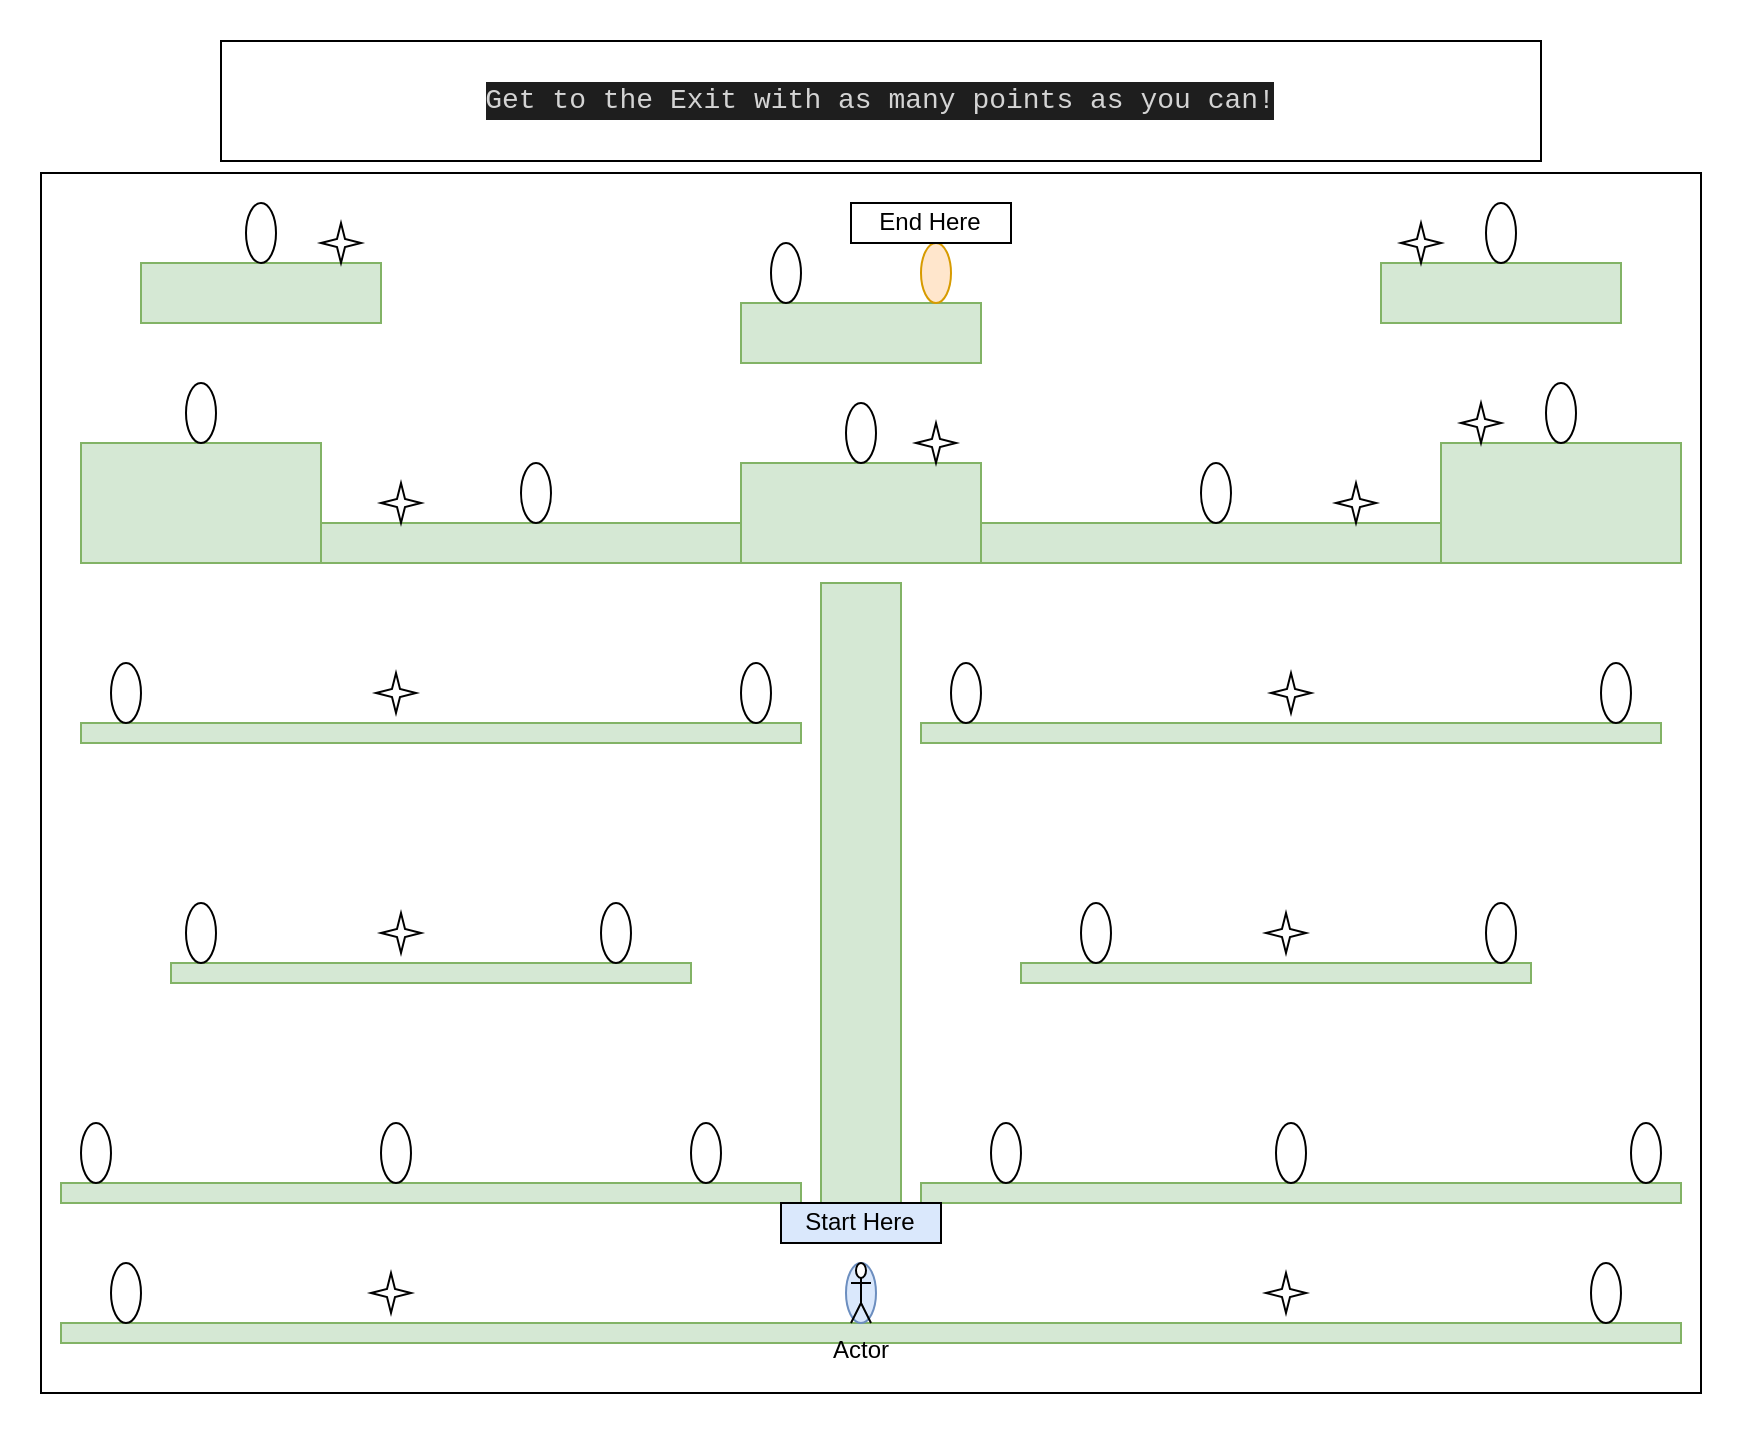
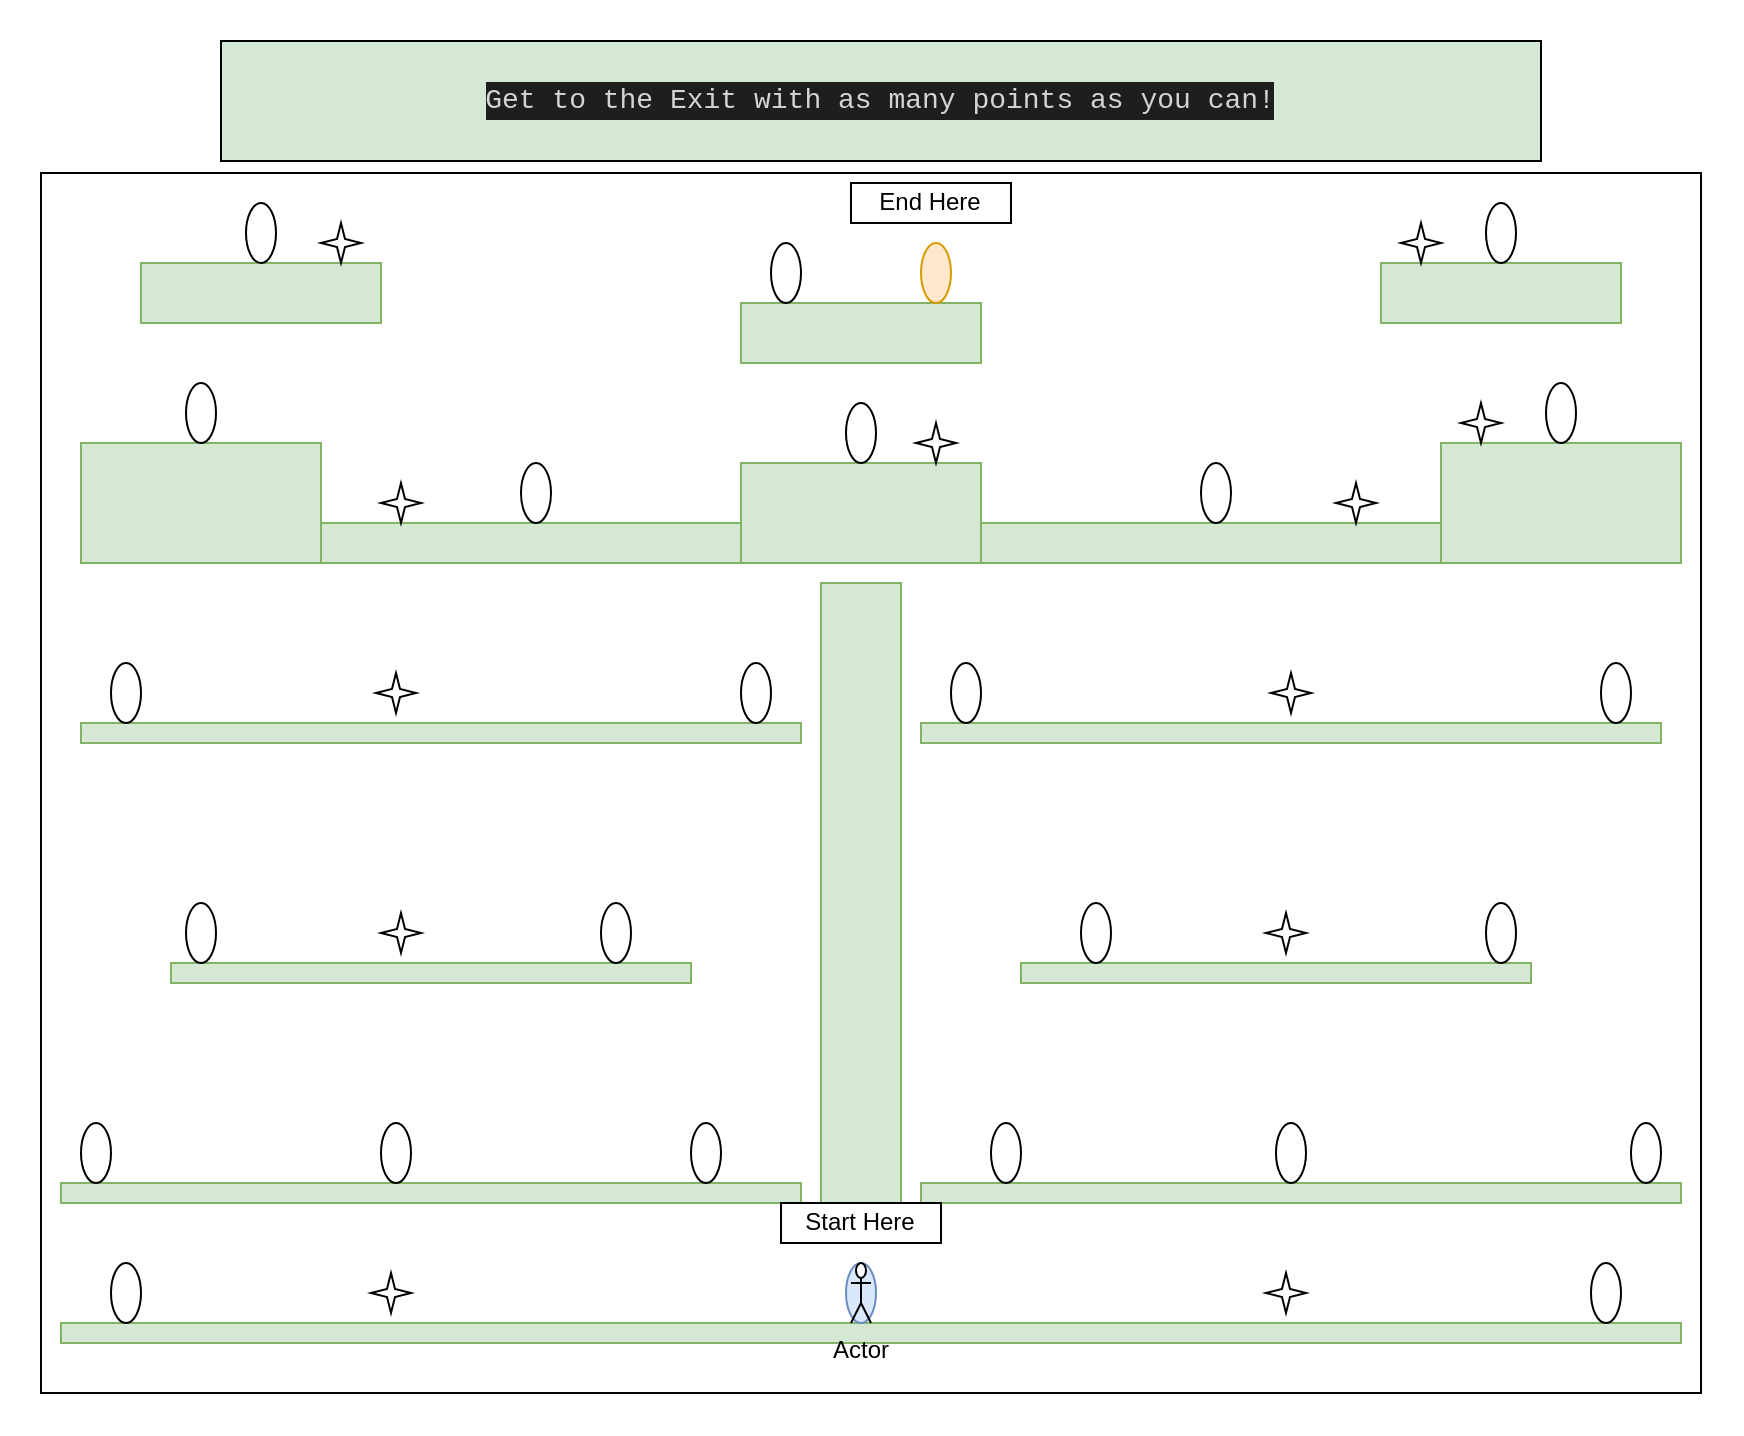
node "Get to the Exit with as many points as you can!": fillcolor #ffffff -> #d5e8d4
node "End Here": moved (931, 223) -> (931, 203)
node "Start Here": fillcolor #dae8fc -> #ffffff
